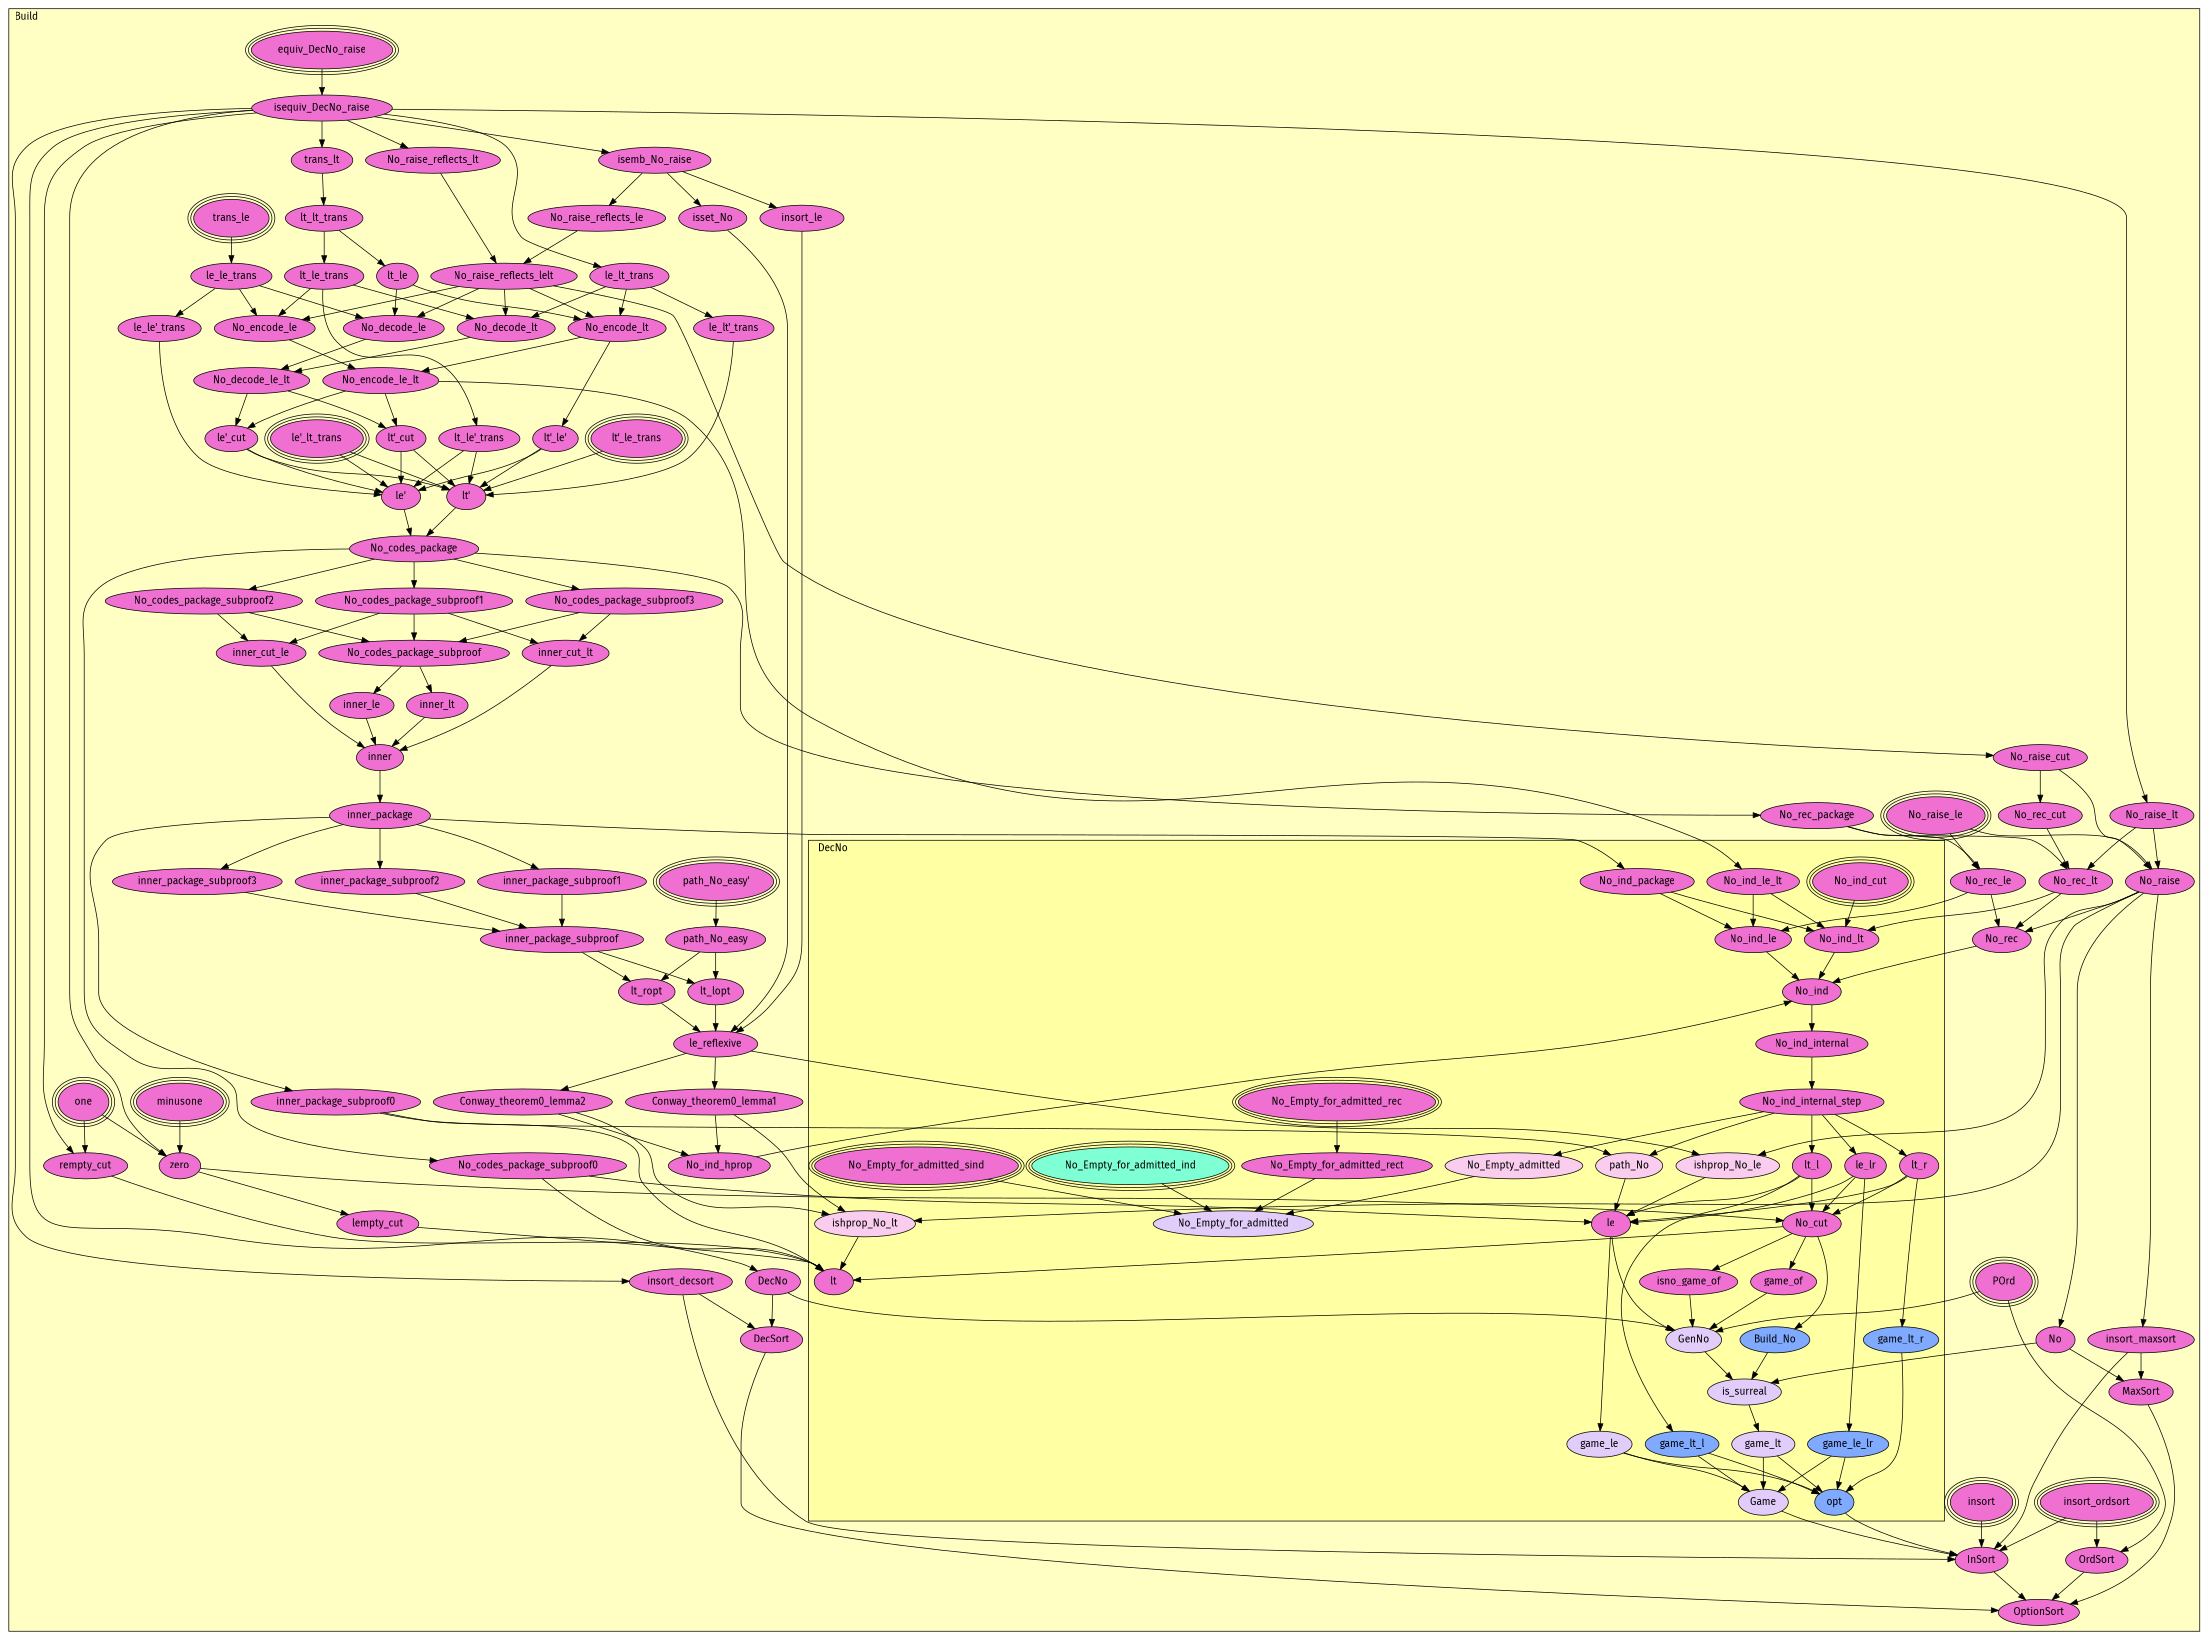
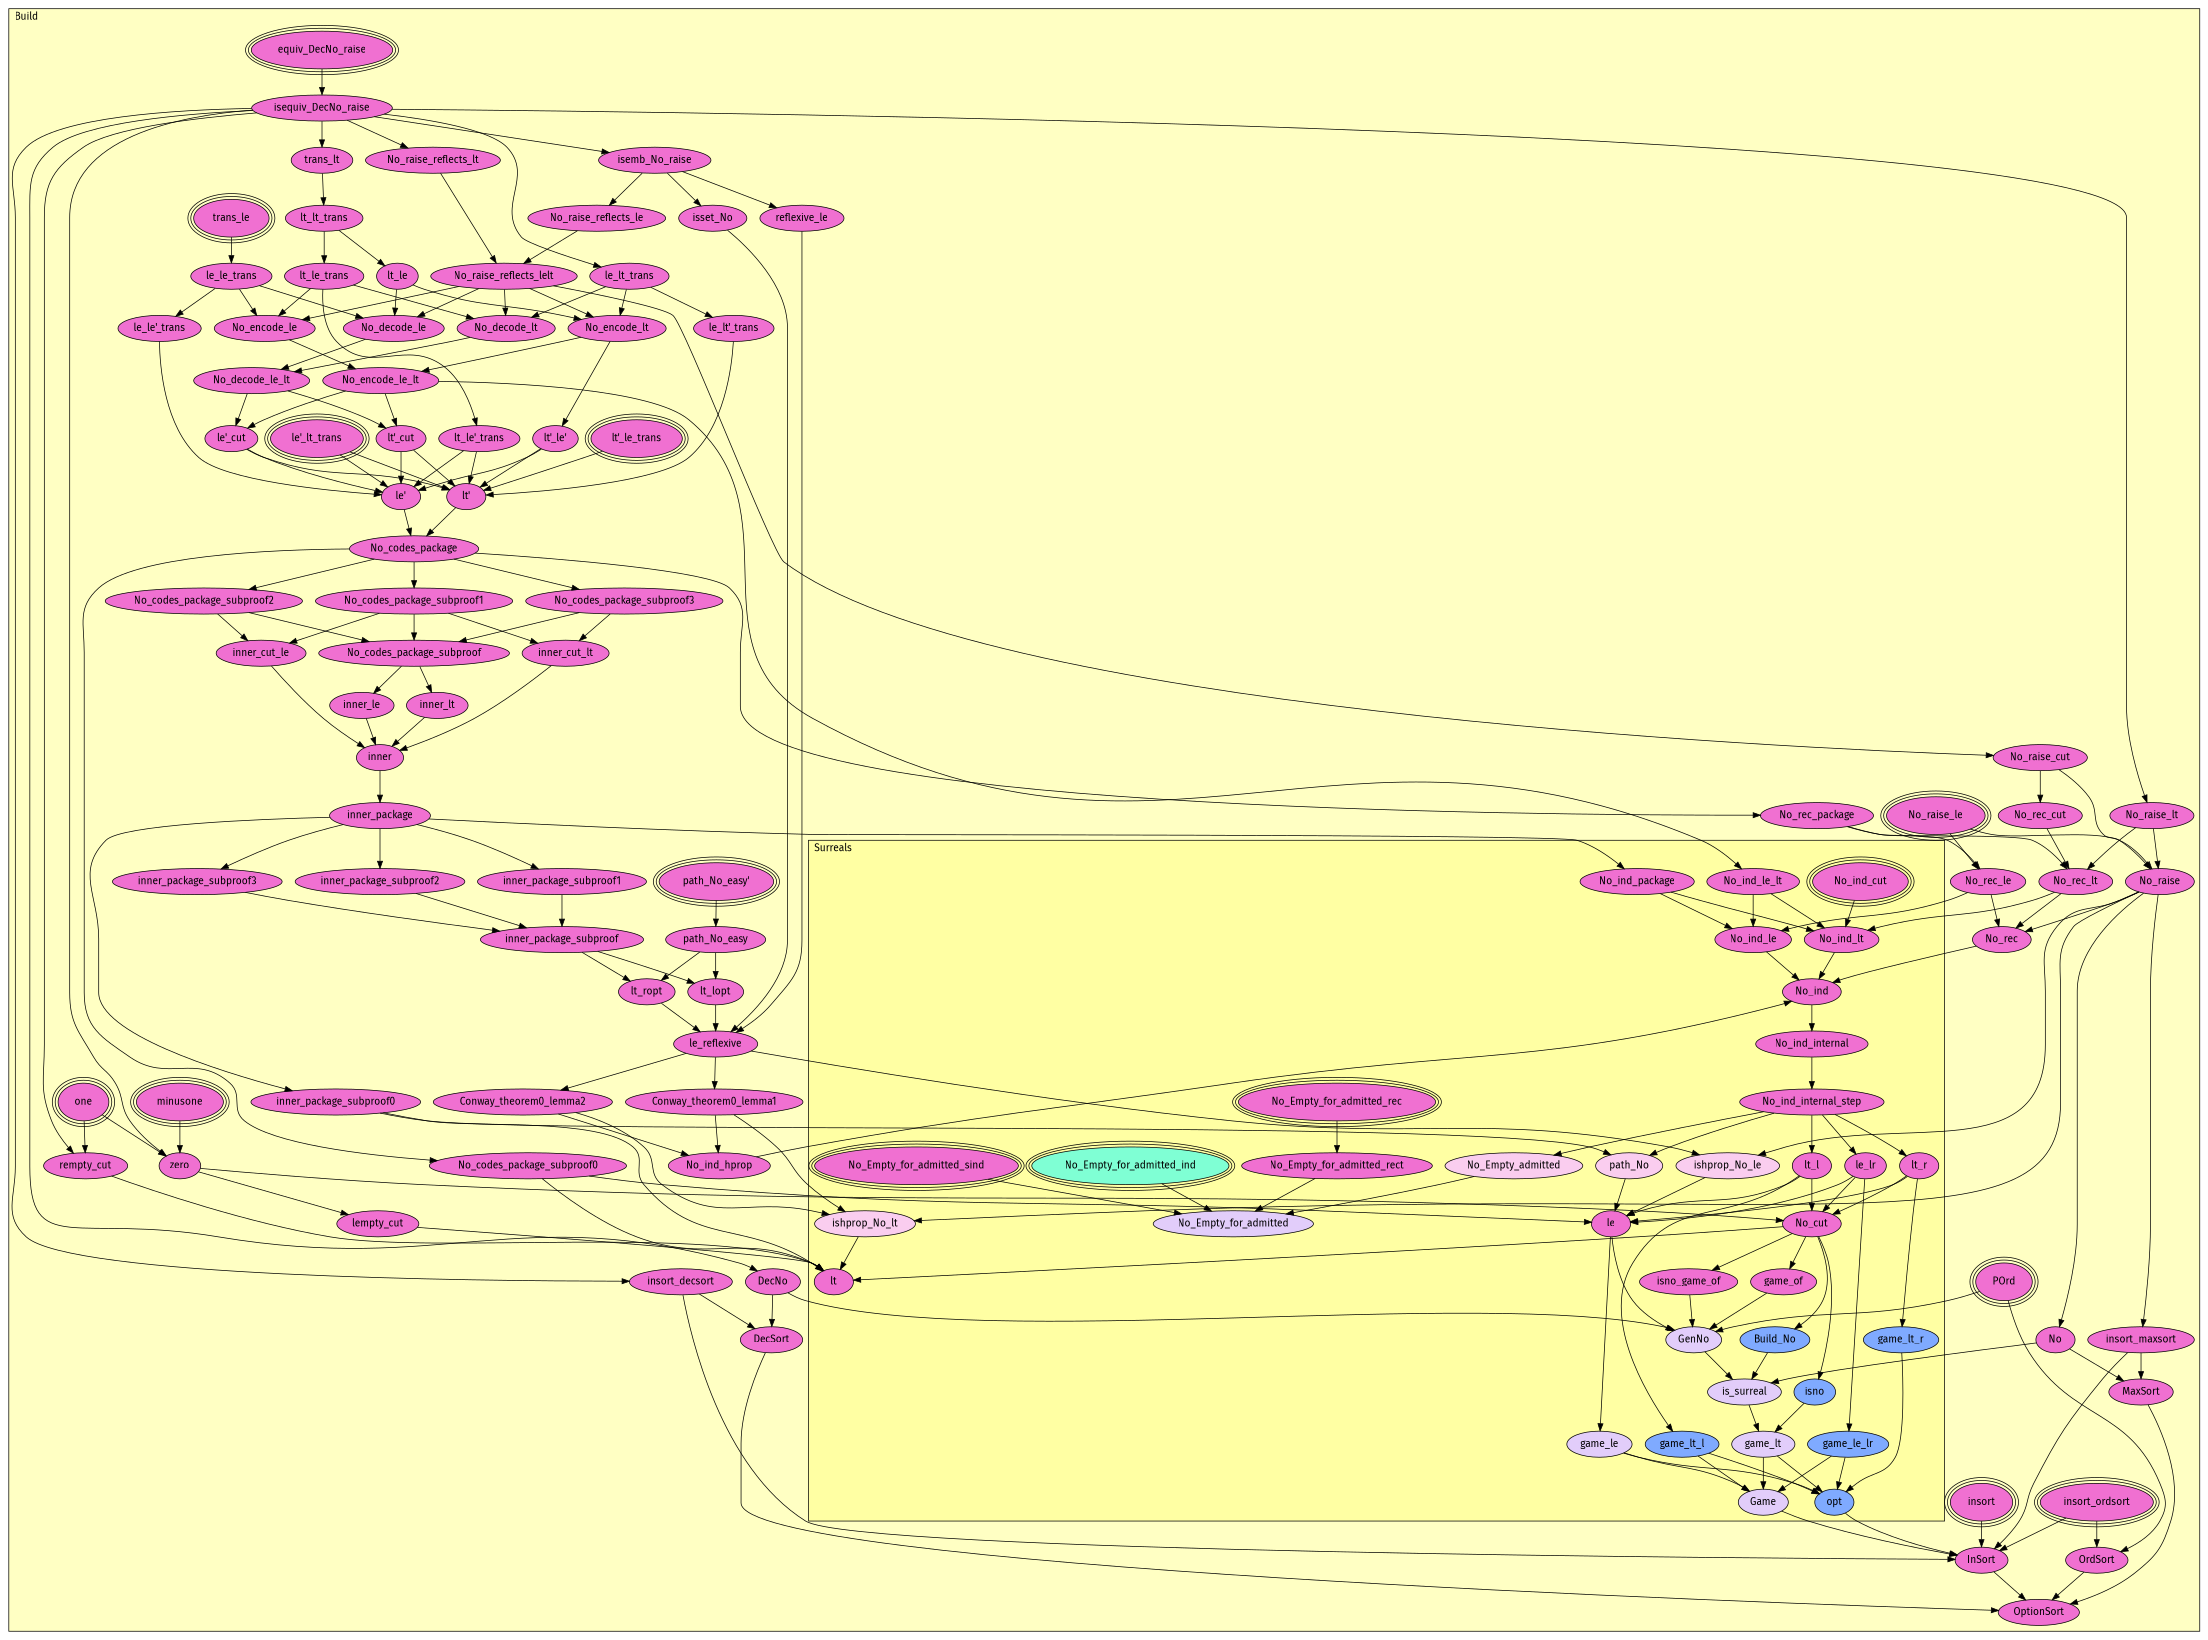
node "insort_le": label "insort_le" -> "reflexive_le"
cluster "DecNo": label "DecNo" -> "Surreals"
node "isno": added
